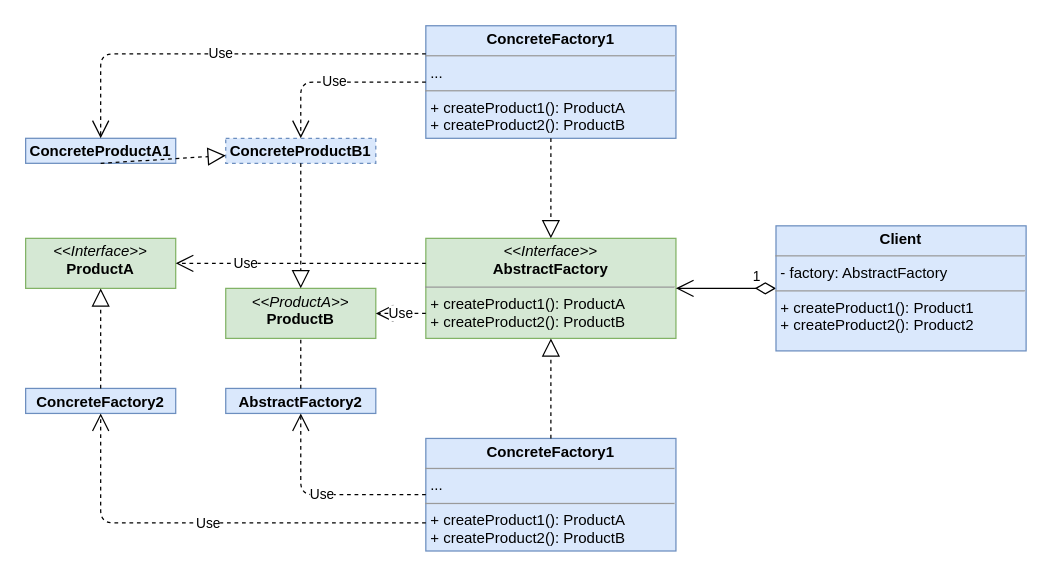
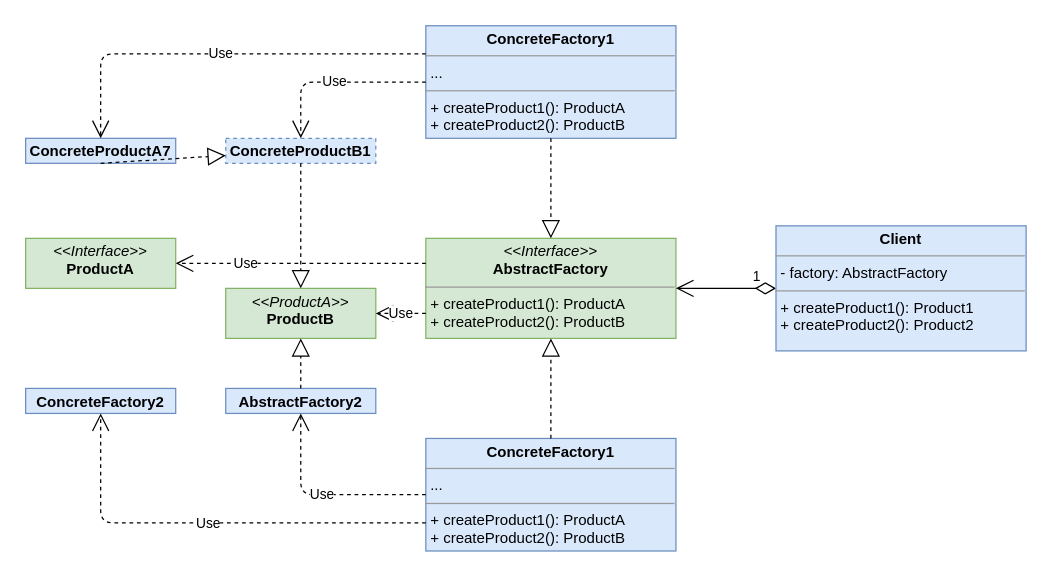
node "ConcreteProductA1": label "ConcreteProductA1" -> "ConcreteProductA7"
edge "ConcreteFactory2" -> "<<Interface>> ProductA": removed
edge "<<ProductA>> ProductB" -- "AbstractFactory2": arrowhead none -> block
